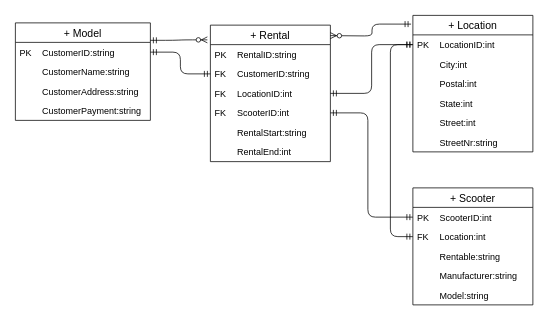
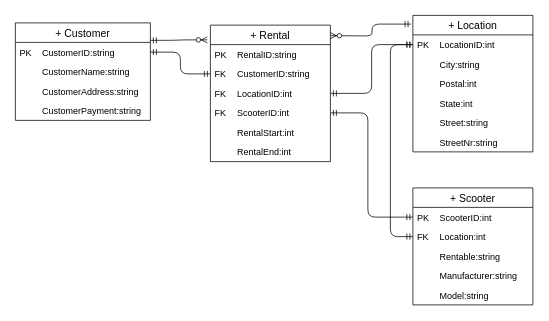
node "+ Model": label "+ Model" -> "+ Customer"
node "City:int": label "City:int" -> "City:string"
node "Street:int": label "Street:int" -> "Street:string"
node "RentalStart:string": label "RentalStart:string" -> "RentalStart:int"
